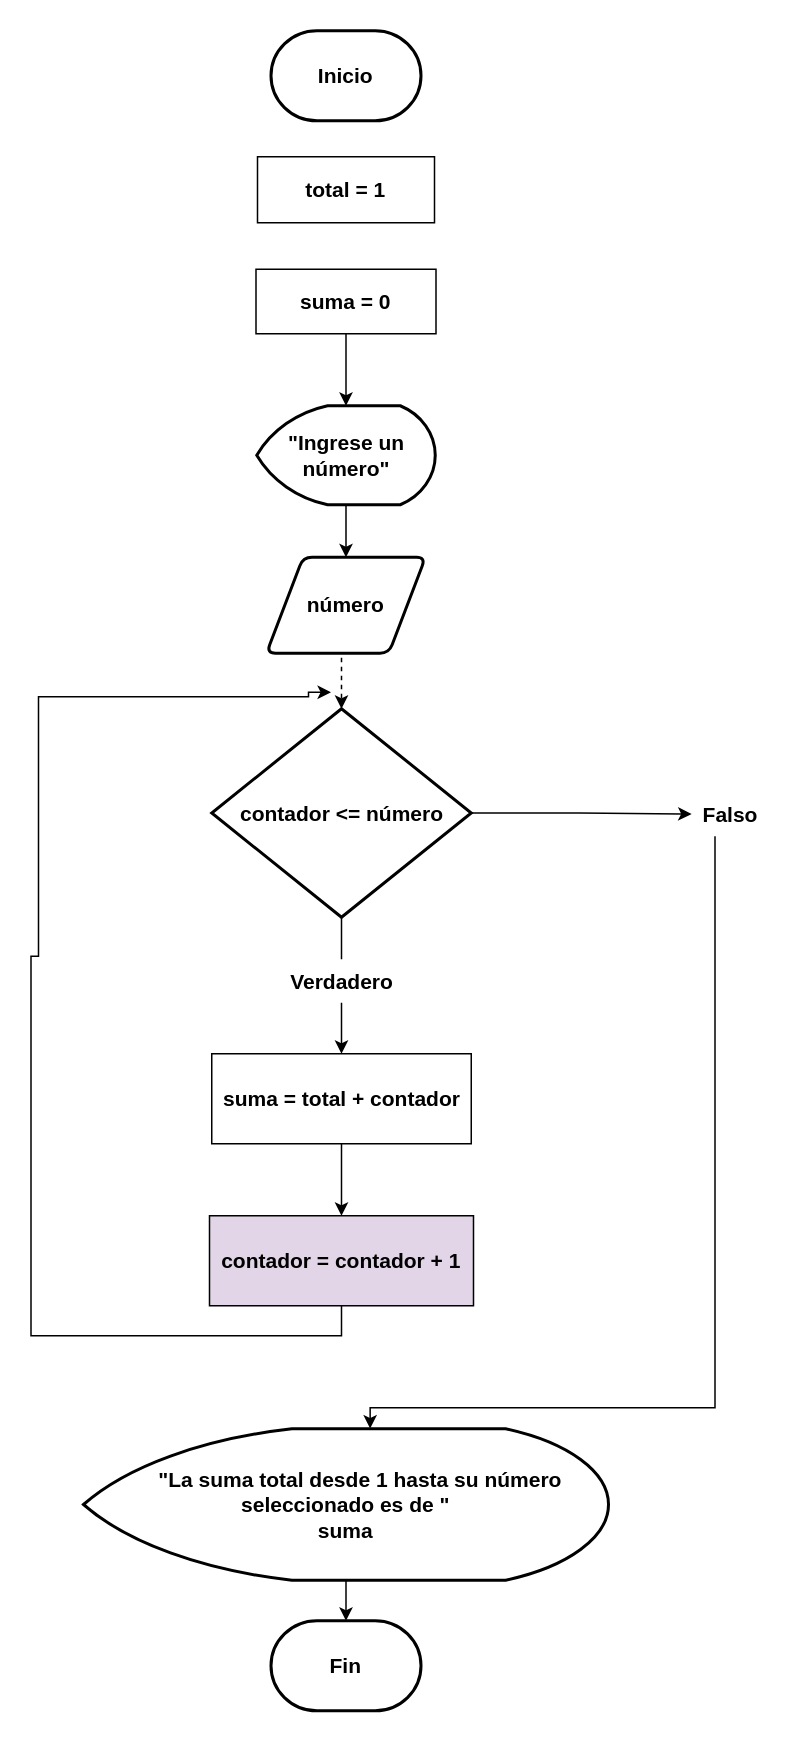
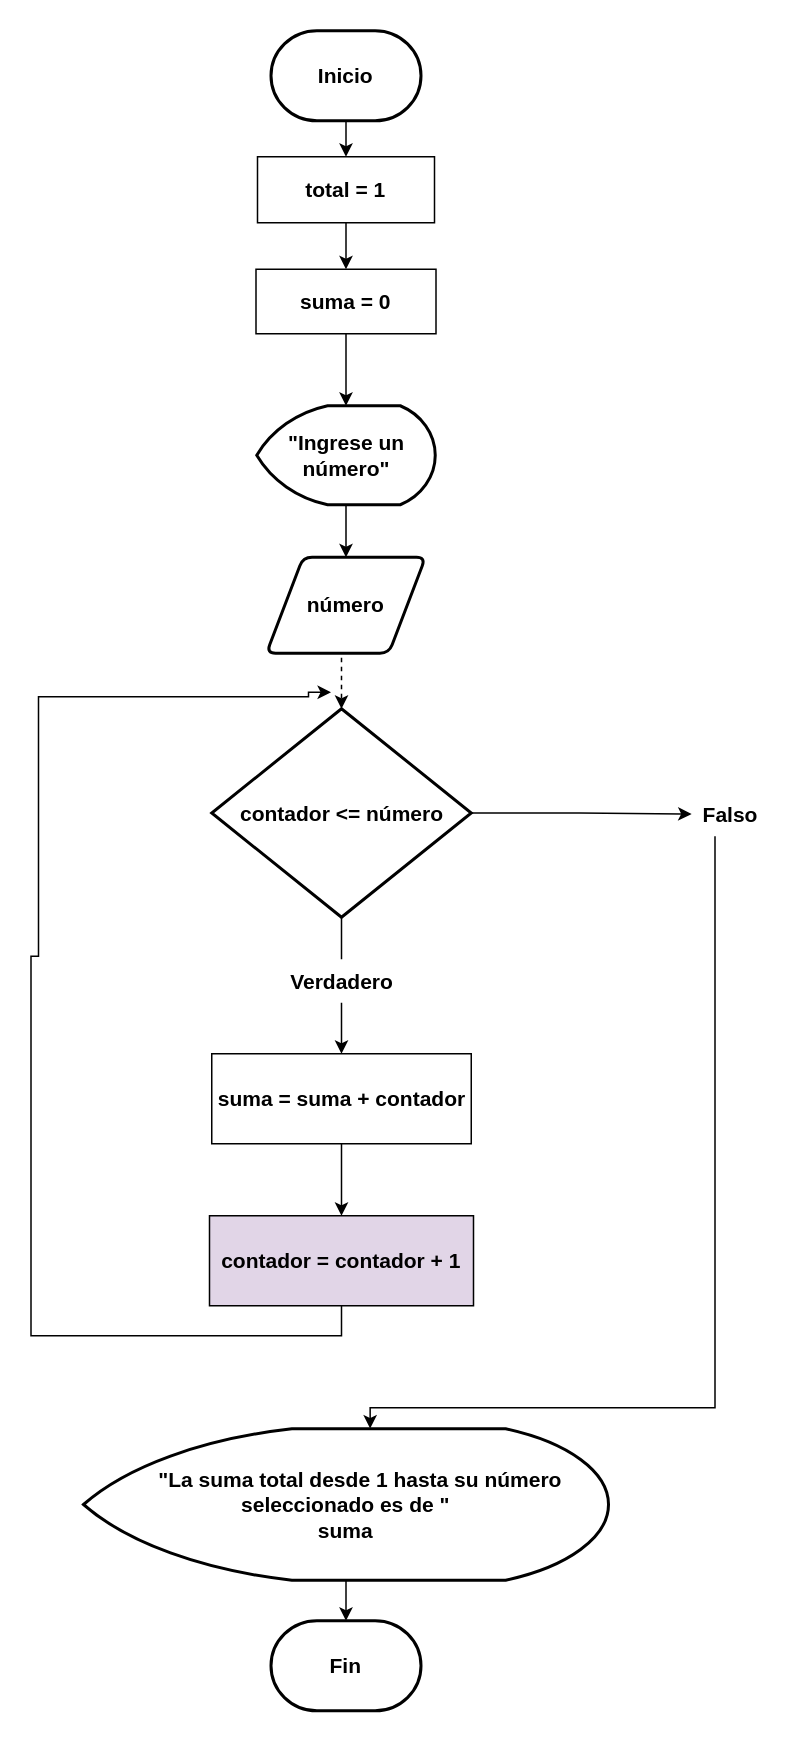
edge "Inicio" -> "total = 1": added
edge "total = 1" -> "suma = 0": added
node "suma = total + contador": label "suma = total + contador" -> "suma = suma + contador"
